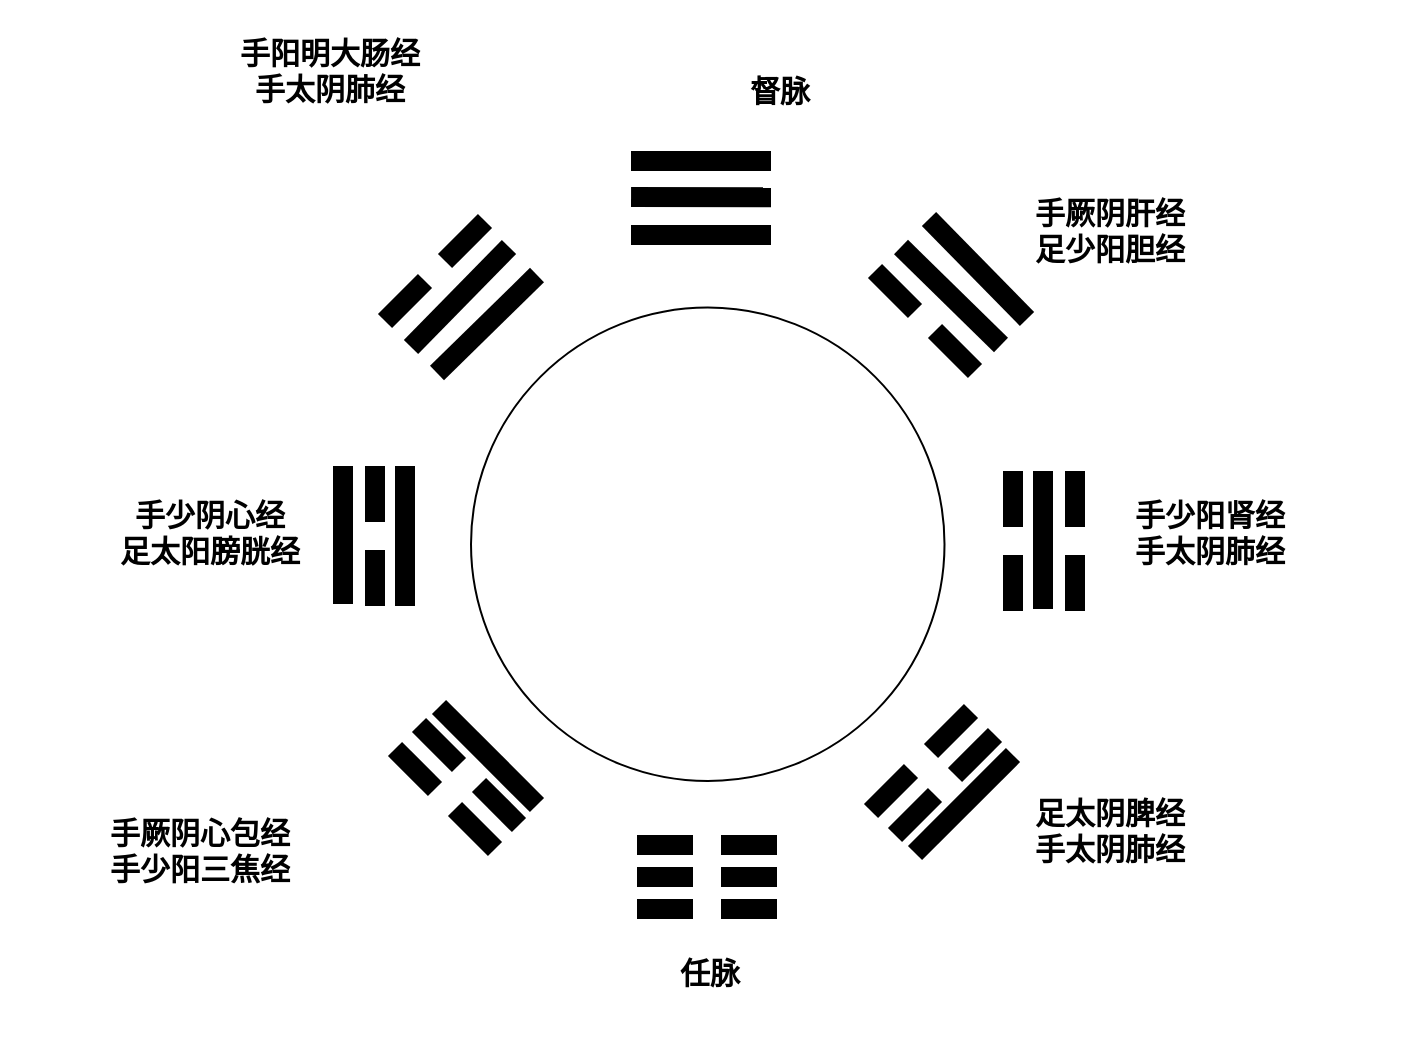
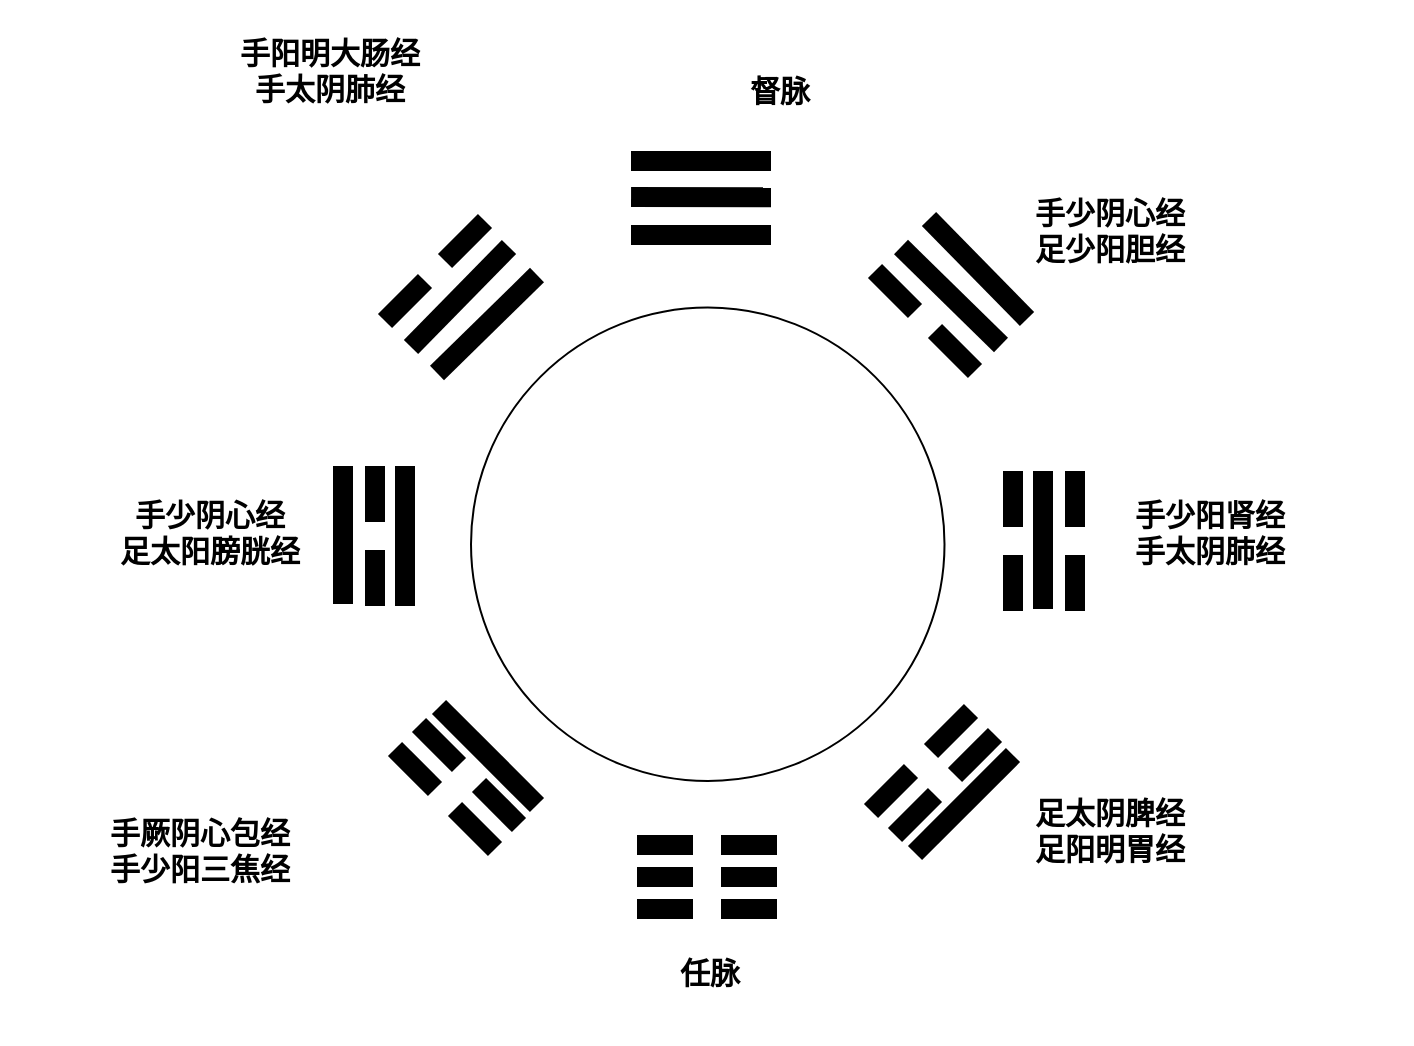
node "手厥阴肝经 足少阳胆经": label "手厥阴肝经 足少阳胆经" -> "手少阴心经 足少阳胆经"
node "足太阴脾经 手太阴肺经": label "足太阴脾经 手太阴肺经" -> "足太阴脾经 足阳明胃经"
